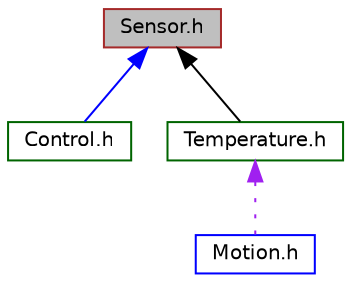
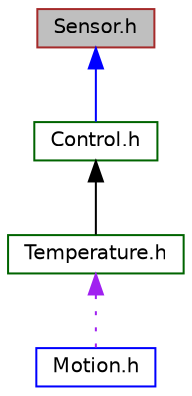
edge "Temperature.h" -> "Sensor.h": now "Temperature.h" -> "Control.h"
